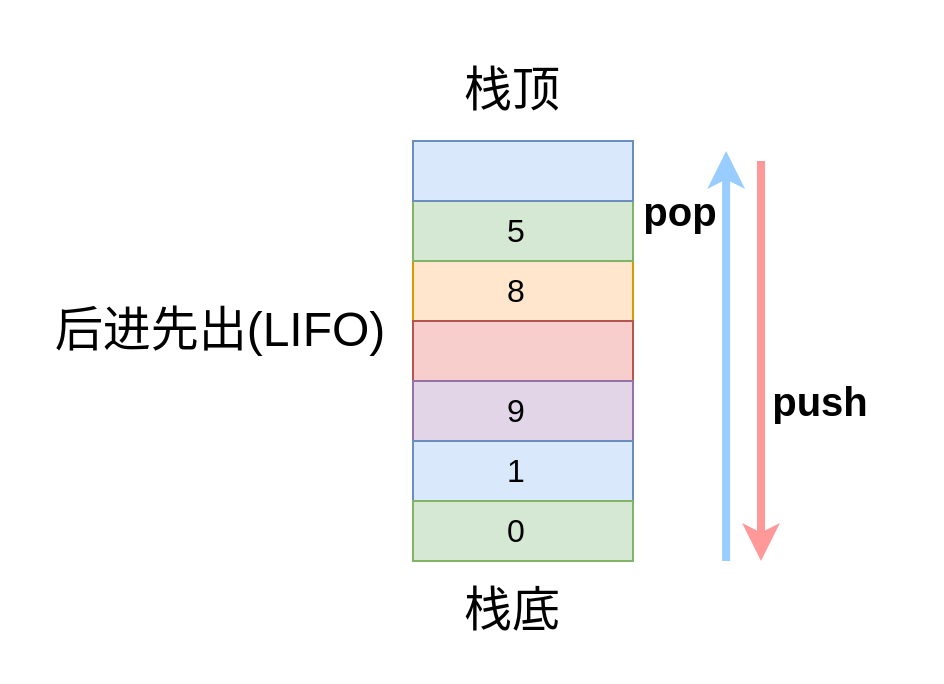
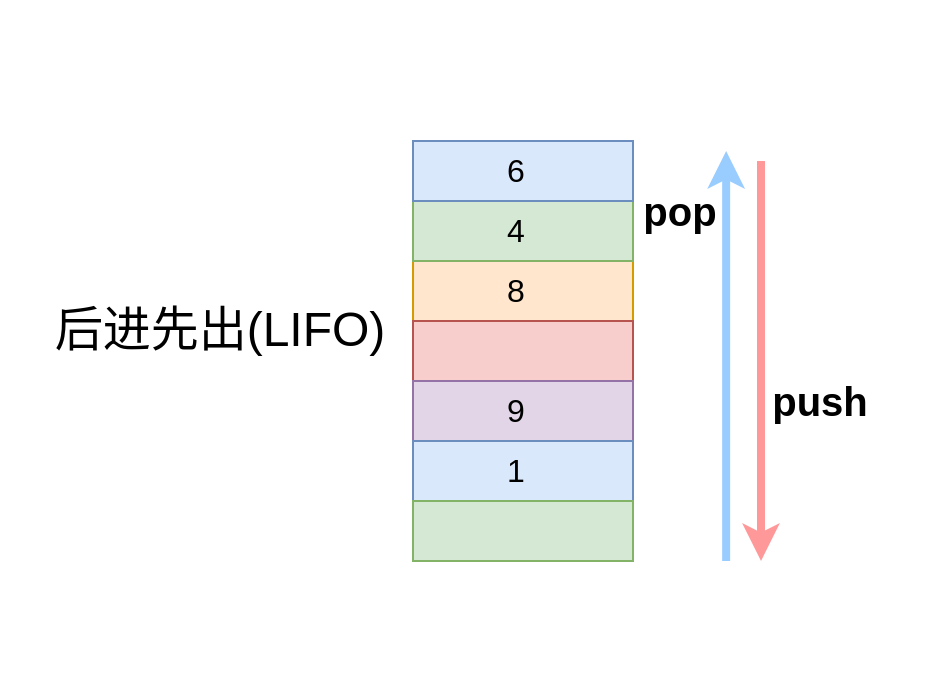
node "栈顶": removed
node "6": added
node "5": label "5" -> "4"
node "0": removed
node "栈底": removed
